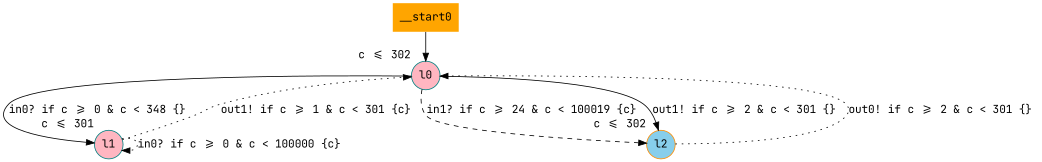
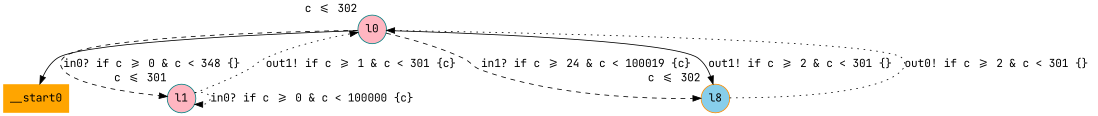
edge "__start0" -> "l0 c <= 302": reversed
edge "l0 c <= 302" -> "l1 c <= 301": style solid -> dashed
node "l2 c <= 302": label "l2 c <= 302" -> "l8 c <= 302"
